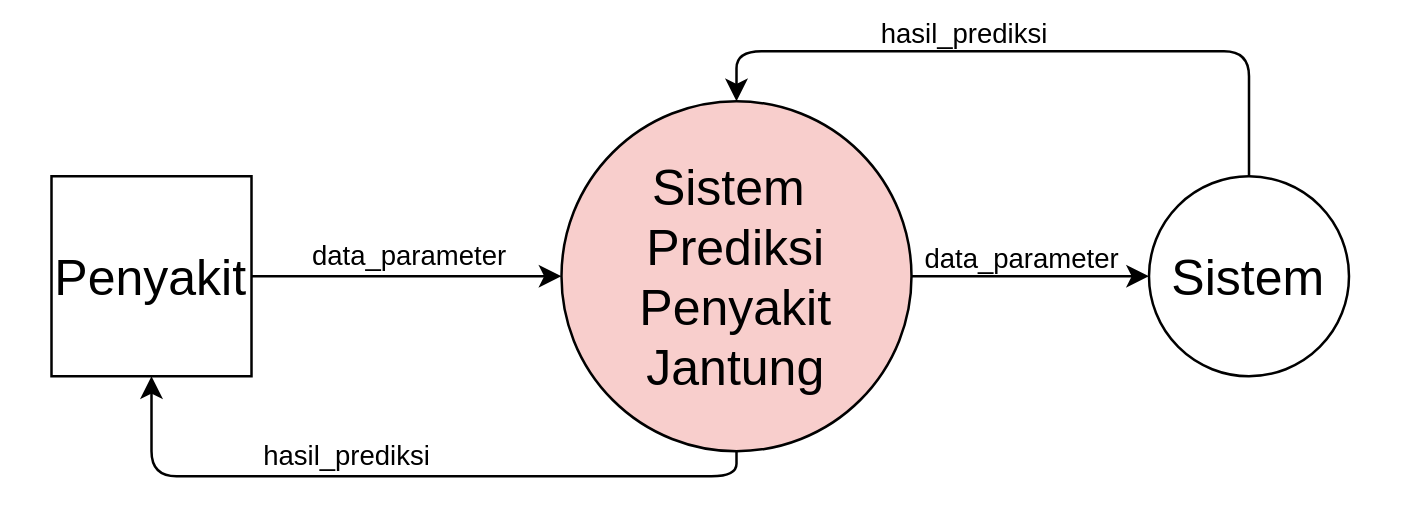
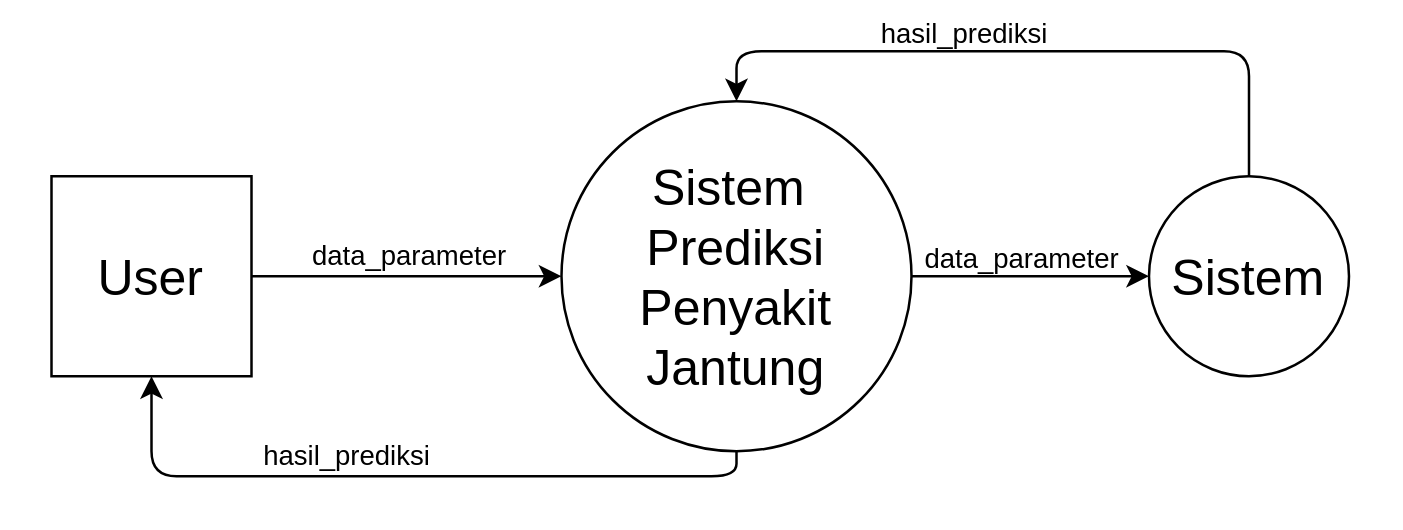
node "Penyakit": label "Penyakit" -> "User"
node "Sistem Prediksi Penyakit Jantung": fillcolor #f8cecc -> #ffffff
